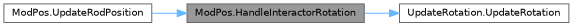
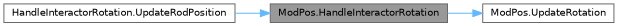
node "ModPos.UpdateRodPosition": label "ModPos.UpdateRodPosition" -> "HandleInteractorRotation.UpdateRodPosition"
node "UpdateRotation.UpdateRotation": label "UpdateRotation.UpdateRotation" -> "ModPos.UpdateRotation"
